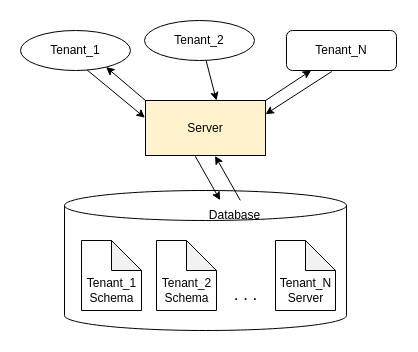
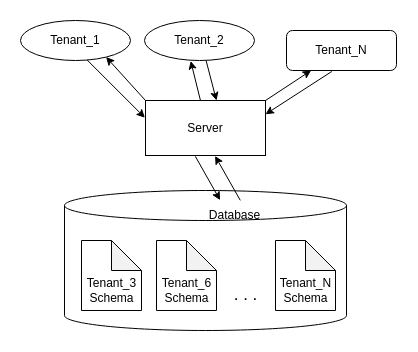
node "Tenant_1": moved (76, 51) -> (76, 41)
edge "Server" -> "Tenant_2": added
node "Server": fillcolor #fff2cc -> #ffffff
node "Tenant_1 Schema": label "Tenant_1 Schema" -> "Tenant_3 Schema"
node "Tenant_2 Schema": label "Tenant_2 Schema" -> "Tenant_6 Schema"
node "Tenant_N Server": label "Tenant_N Server" -> "Tenant_N Schema"
